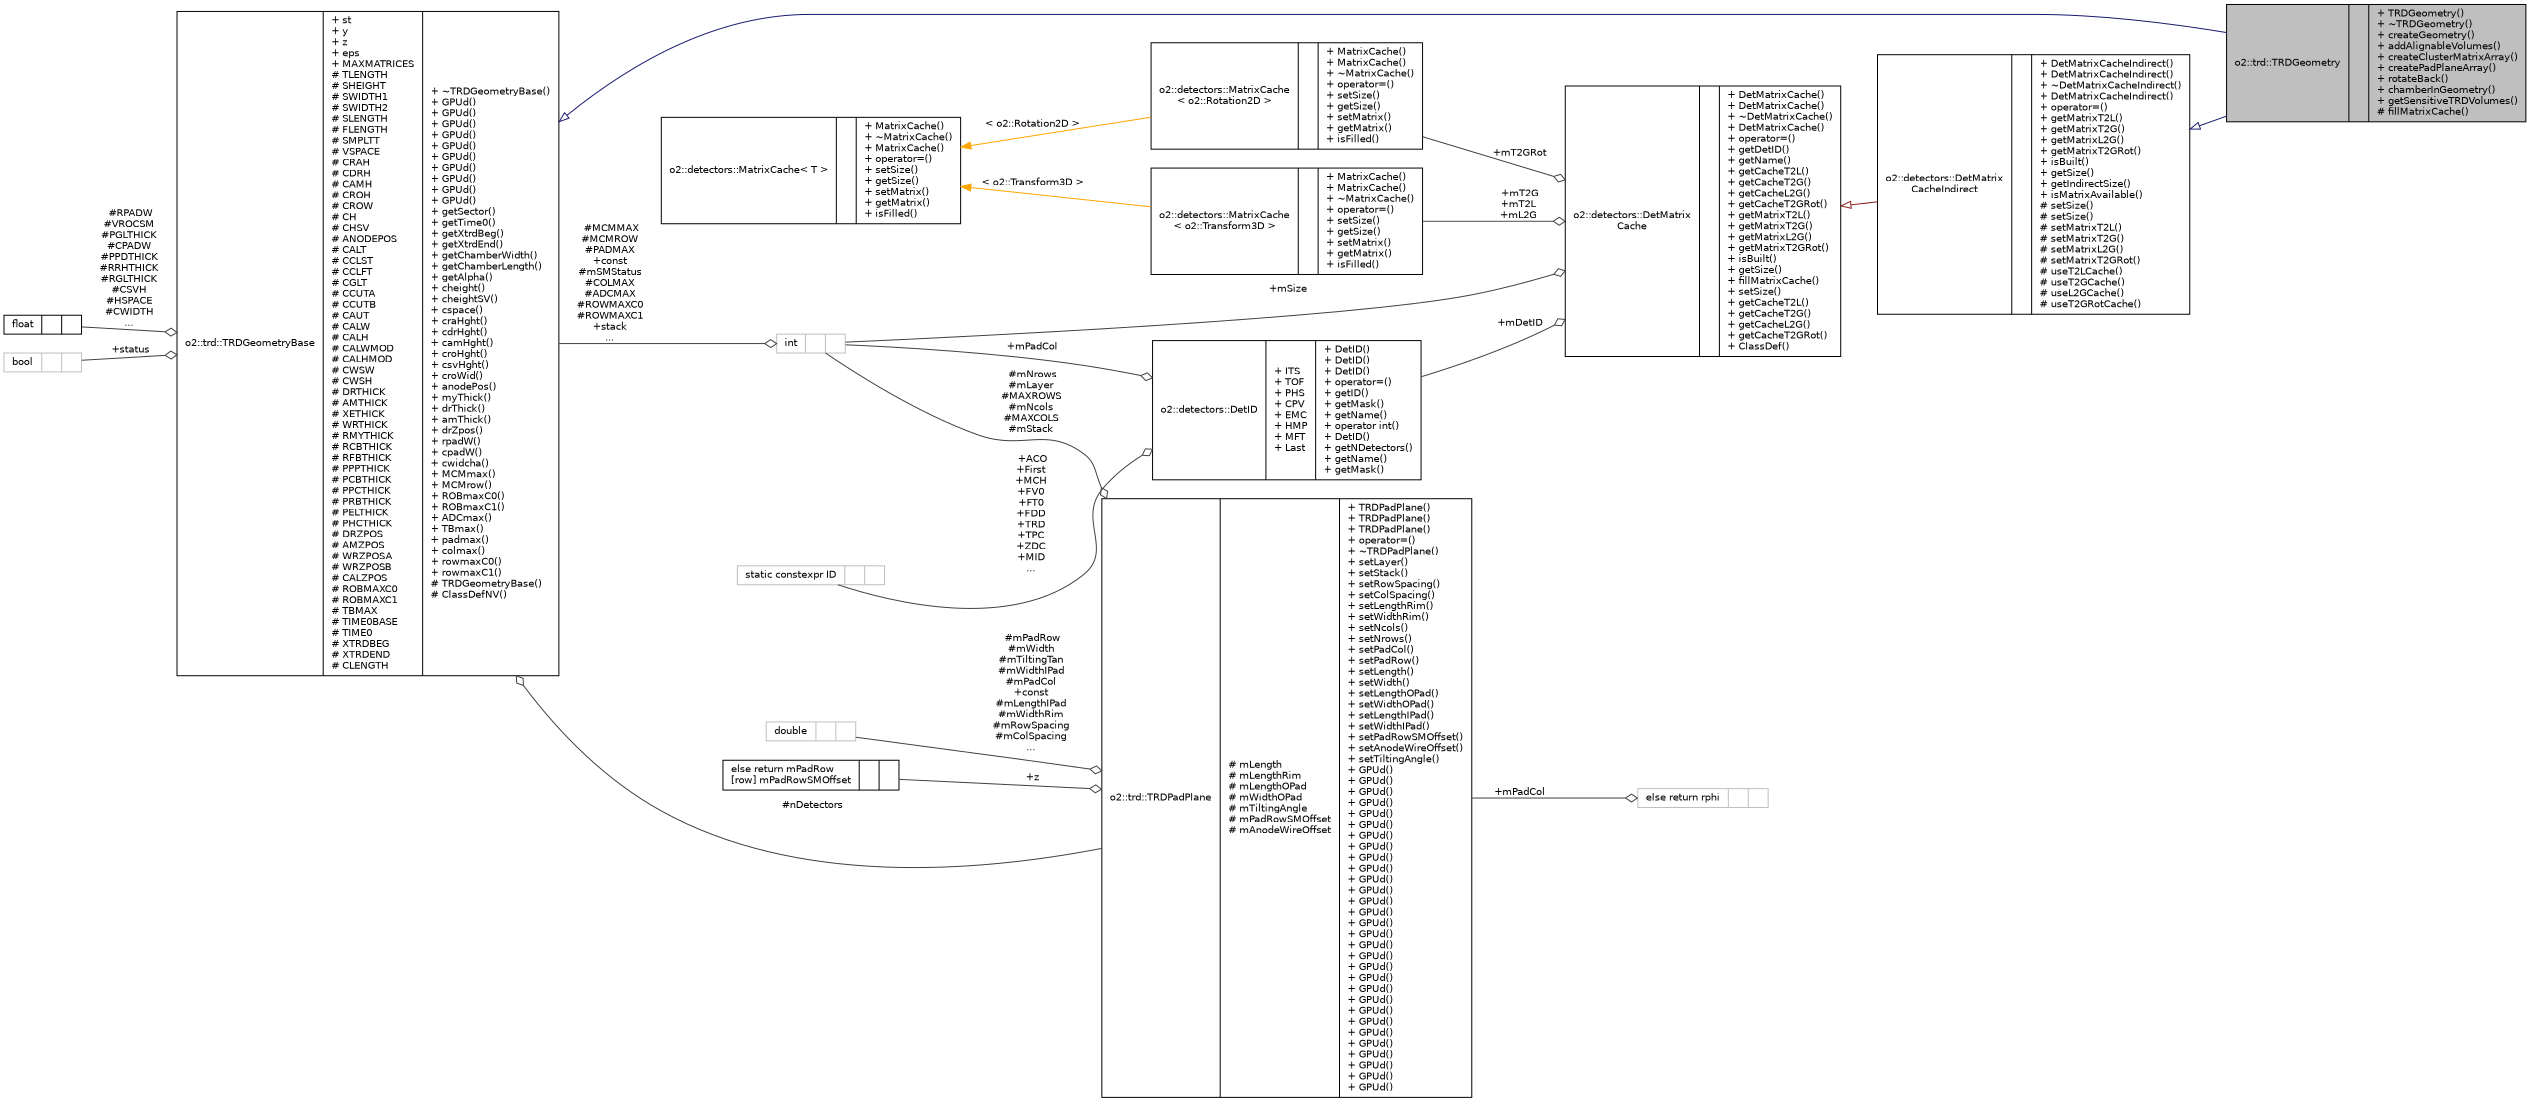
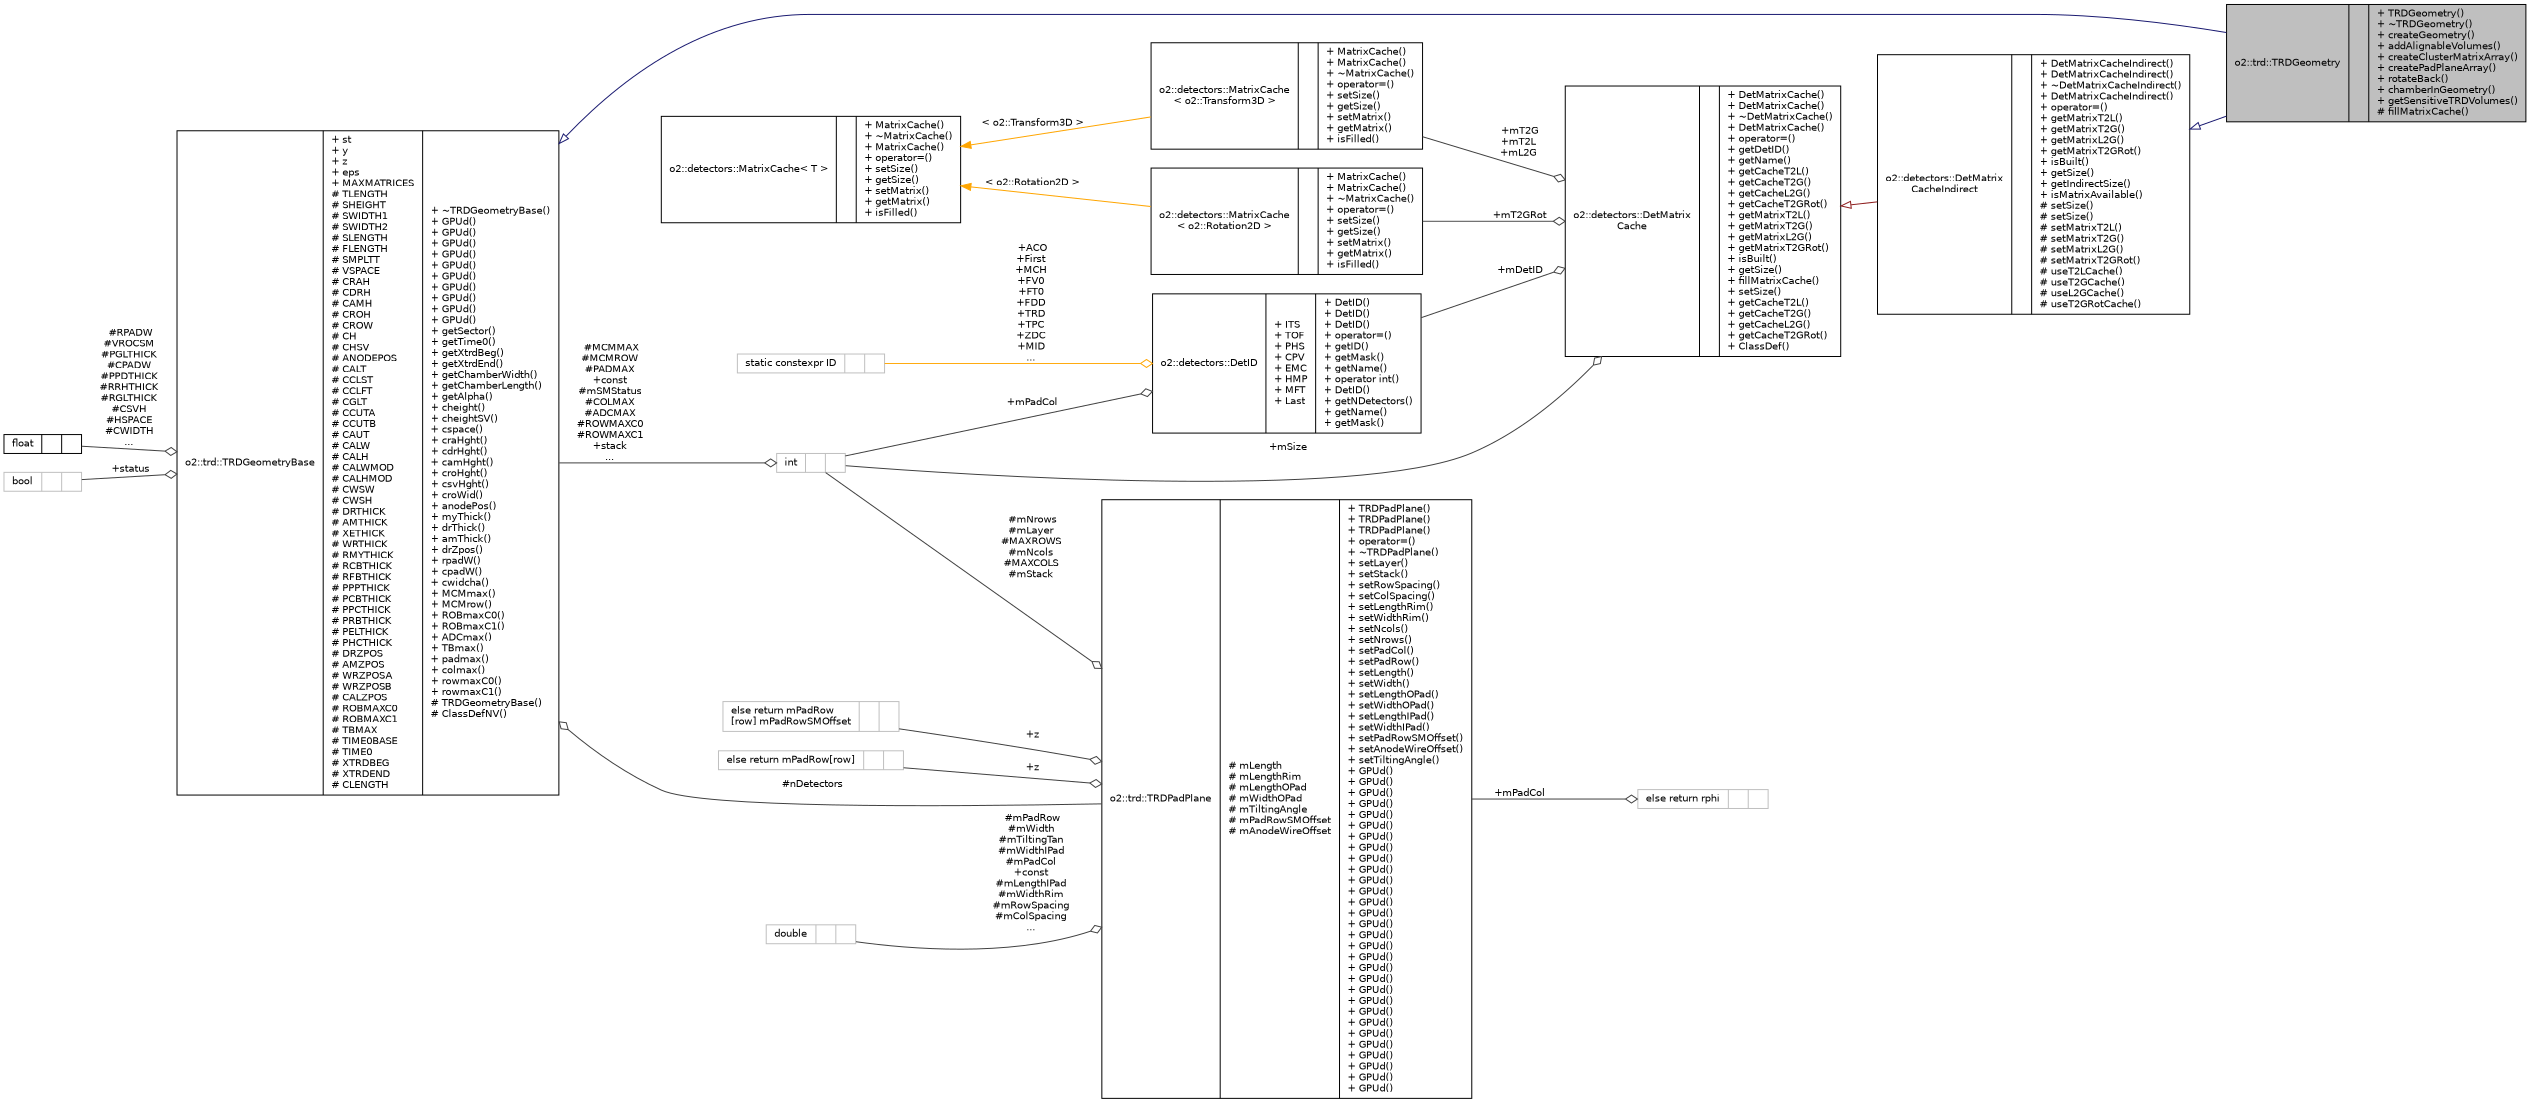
edge "static constexpr ID" -> "o2::detectors::DetID": color grey25 -> orange
node "else return mPadRow[row]": added
node "else return mPadRow": color black -> grey75
